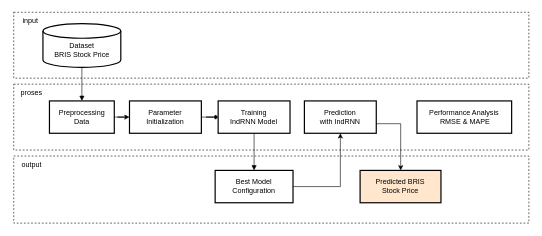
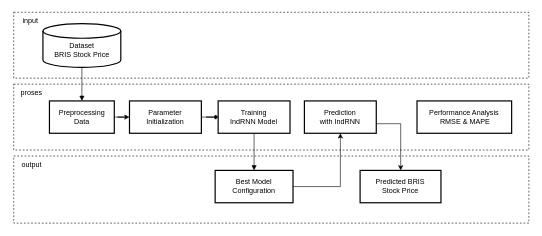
node "Predicted BRIS Stock Price": fillcolor #ffe6cc -> #ffffff
